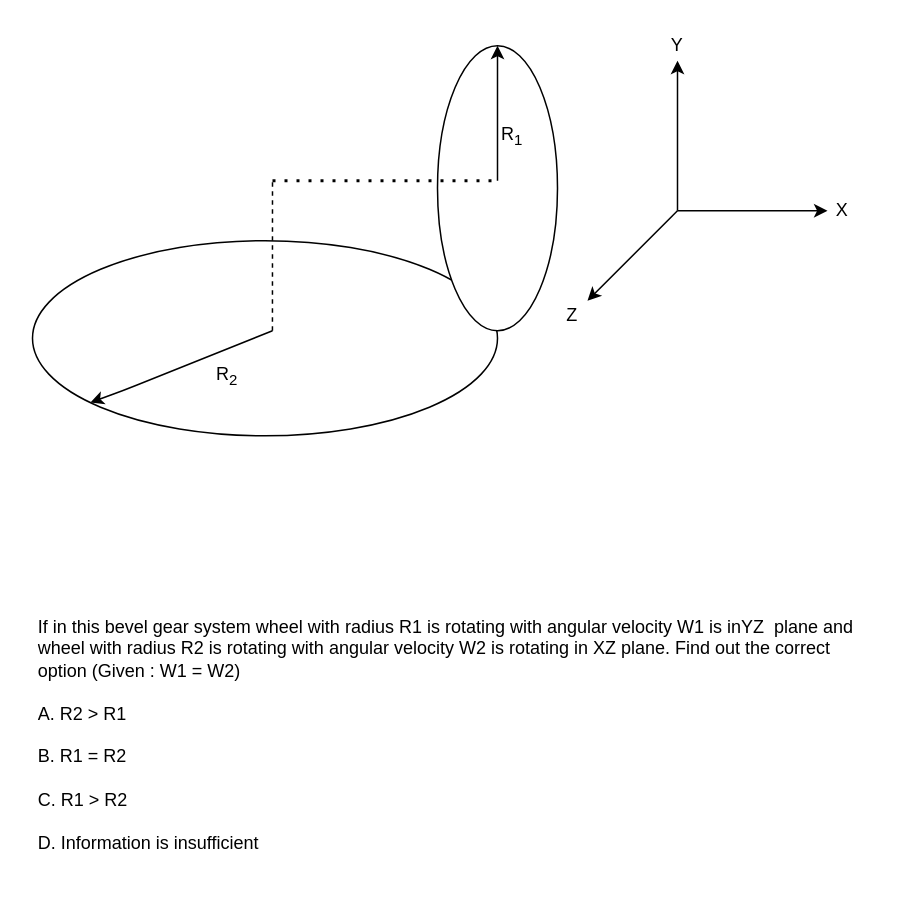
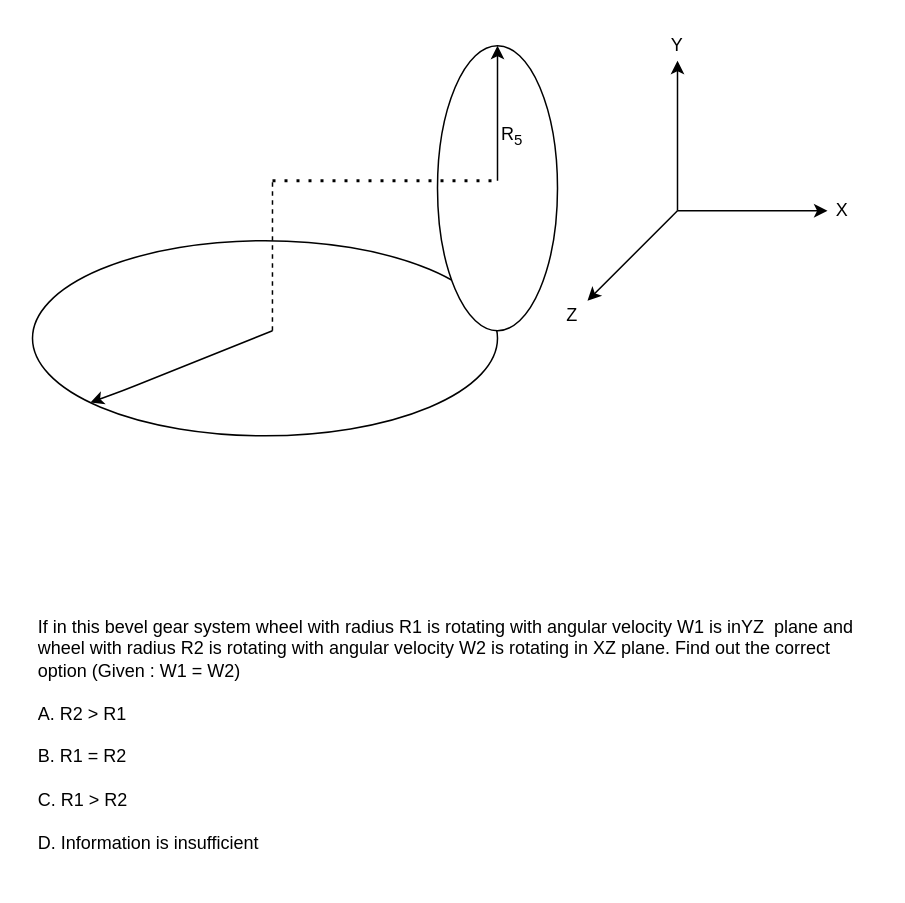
node "R1": label "R1" -> "R5"
node "R2": removed
